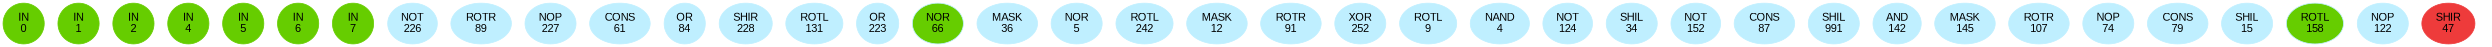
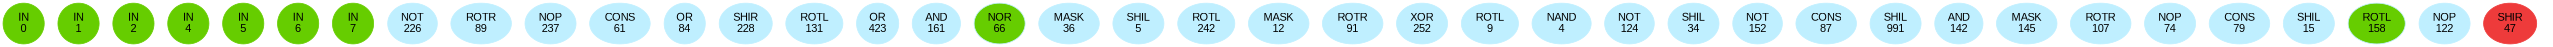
node "NOP 227": label "NOP 227" -> "NOP 237"
node "OR 223": label "OR 223" -> "OR 423"
node "AND 161": added
node "NOR 5": label "NOR 5" -> "SHIL 5"
